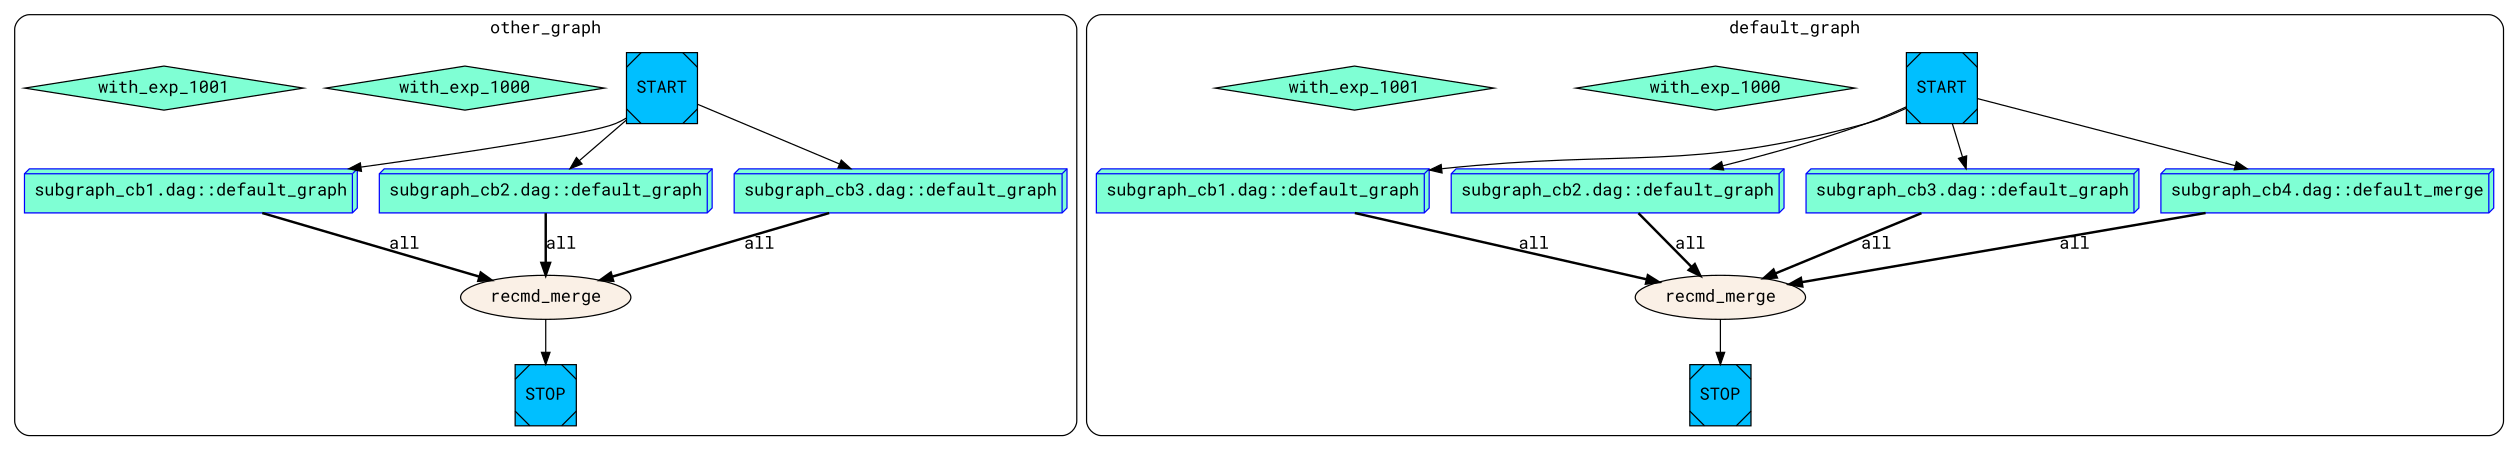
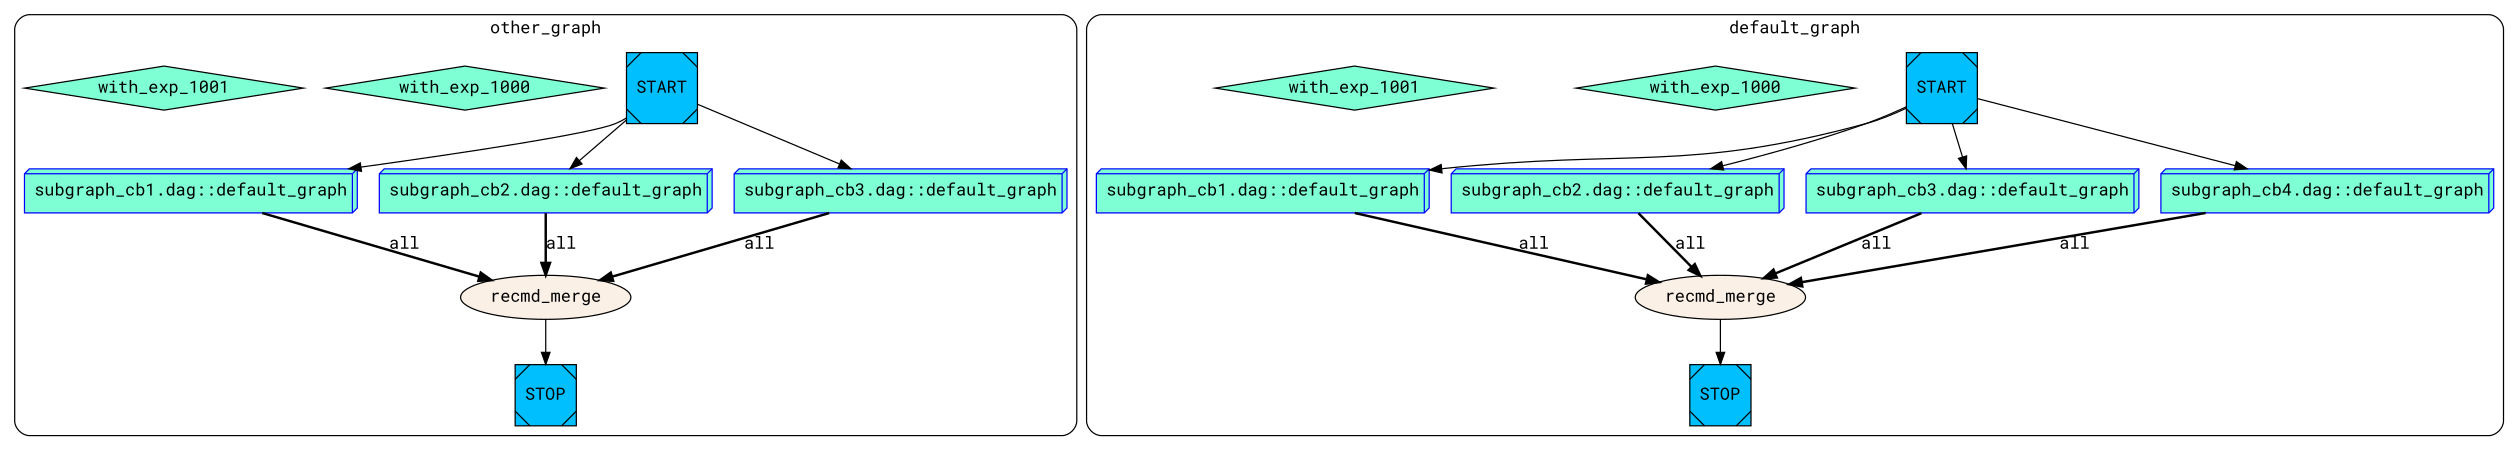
node "subgraph_cb4.dag::default_merge": label "subgraph_cb4.dag::default_merge" -> "subgraph_cb4.dag::default_graph"
